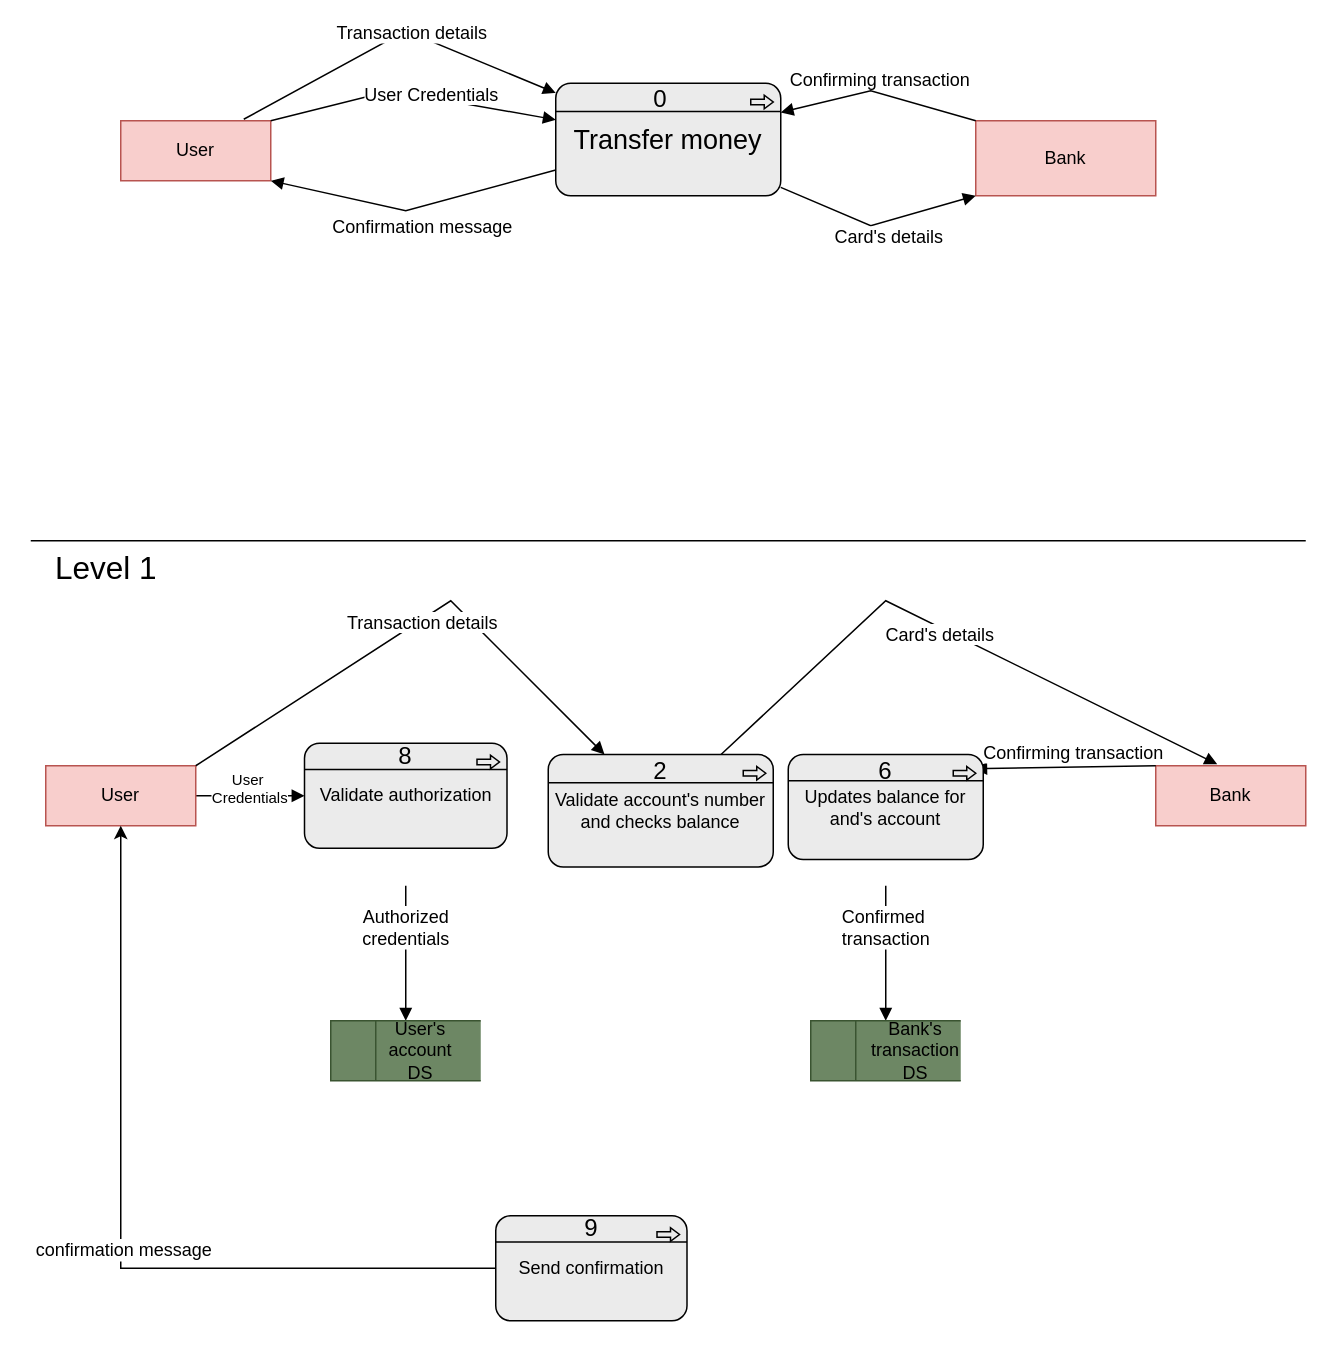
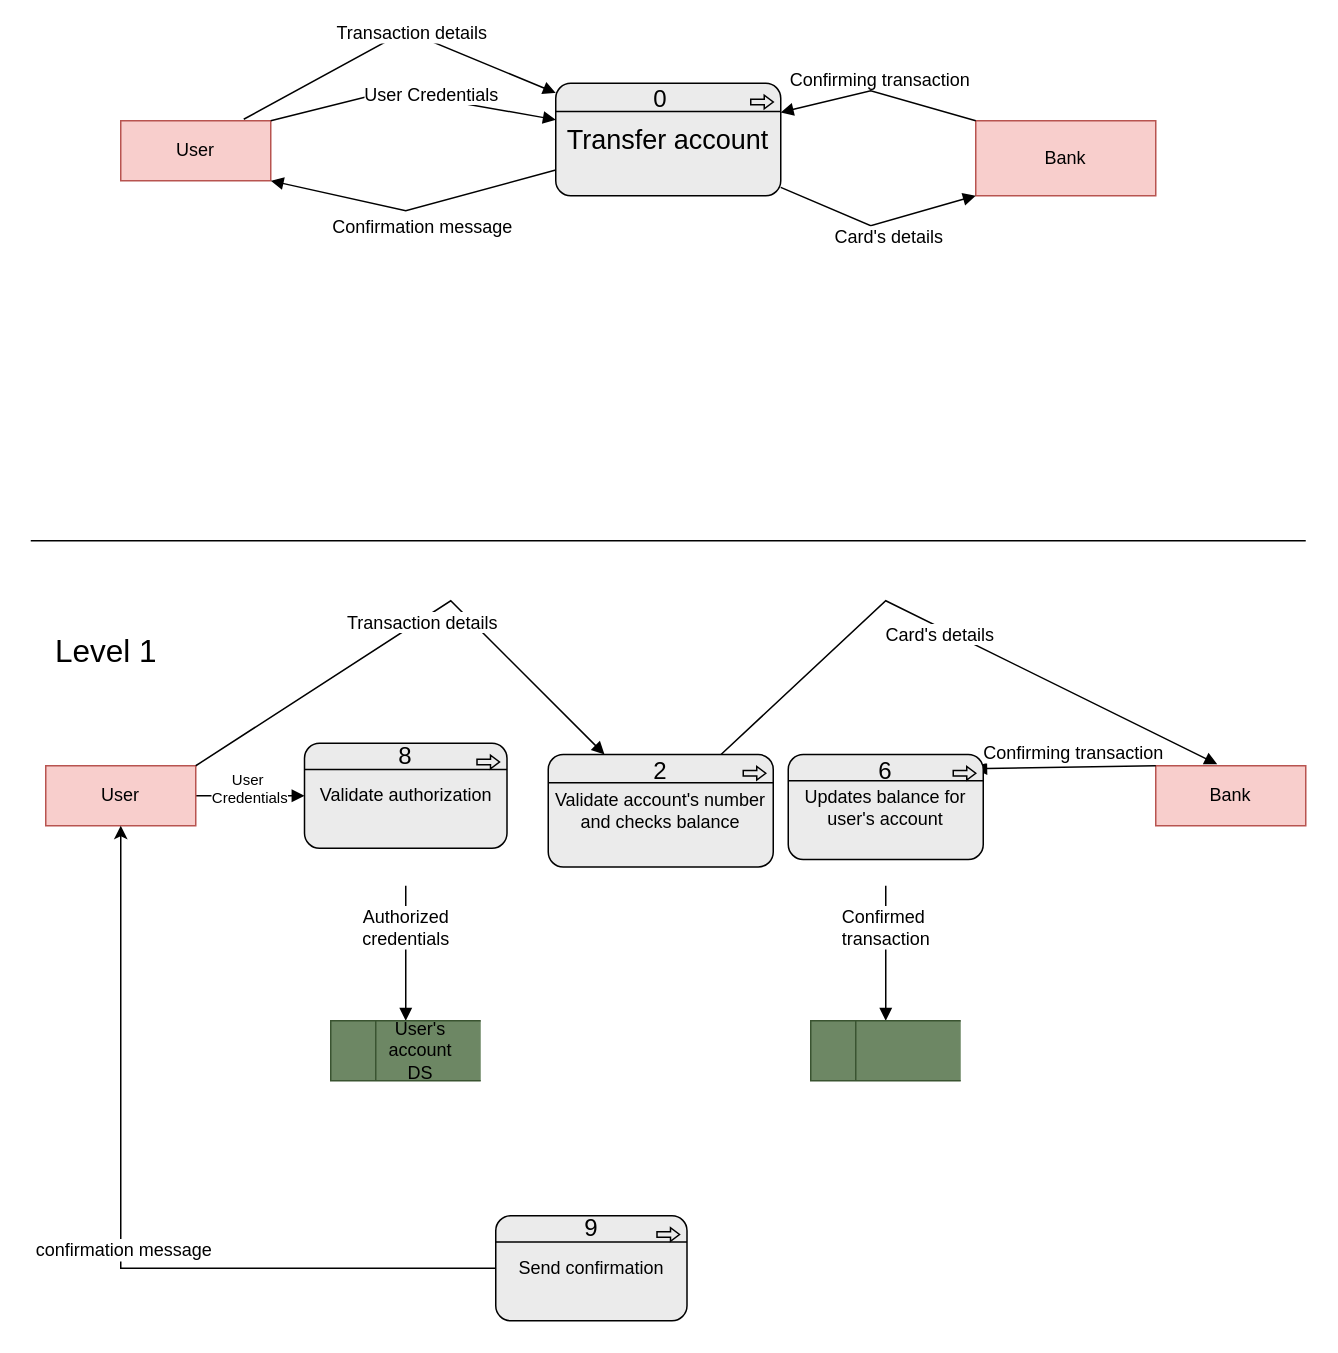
node "Transfer money": label "Transfer money" -> "Transfer account"
node "Level 1": moved (106, 568) -> (106, 650)
node "Updates balance for and's account": label "Updates balance for and's account" -> "Updates balance for user's account"
node "Bank's transaction DS": removed
